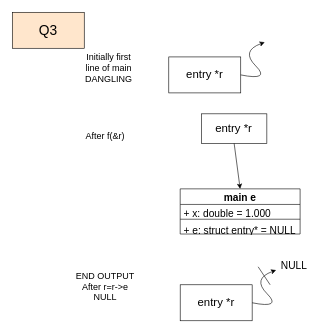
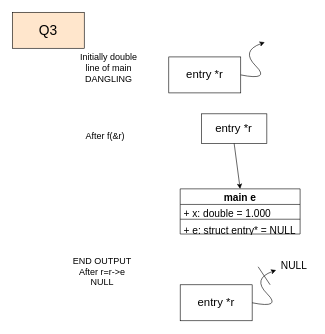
node "Initially first line of main DANGLING": label "Initially first line of main DANGLING" -> "Initially double line of main DANGLING"
node "END OUTPUT After r=r->e NULL": moved (105, 286) -> (102, 271)
